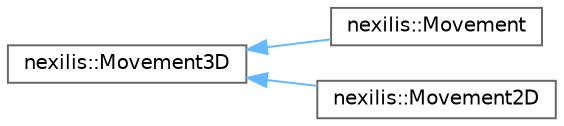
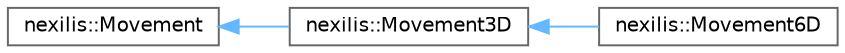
edge "nexilis::Movement" -> "nexilis::Movement3D": reversed
node "nexilis::Movement2D": label "nexilis::Movement2D" -> "nexilis::Movement6D"
